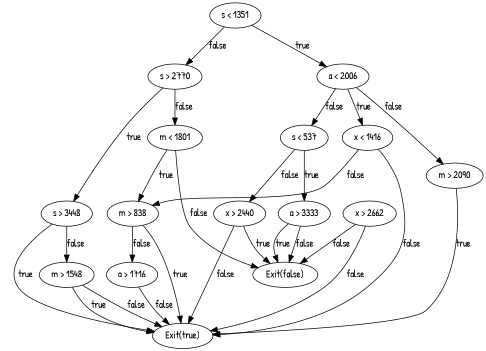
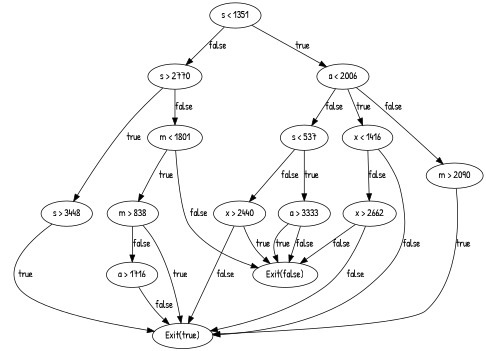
edge "x < 1416" -> "m > 838": now "x < 1416" -> "x > 2662"
node "m > 1548": removed
